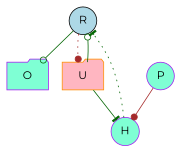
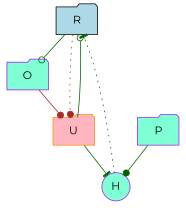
node "R": shape circle -> folder
node "P": shape circle -> folder
edge "O" -> "U": added
edge "P" -> "H": color brown -> darkgreen
